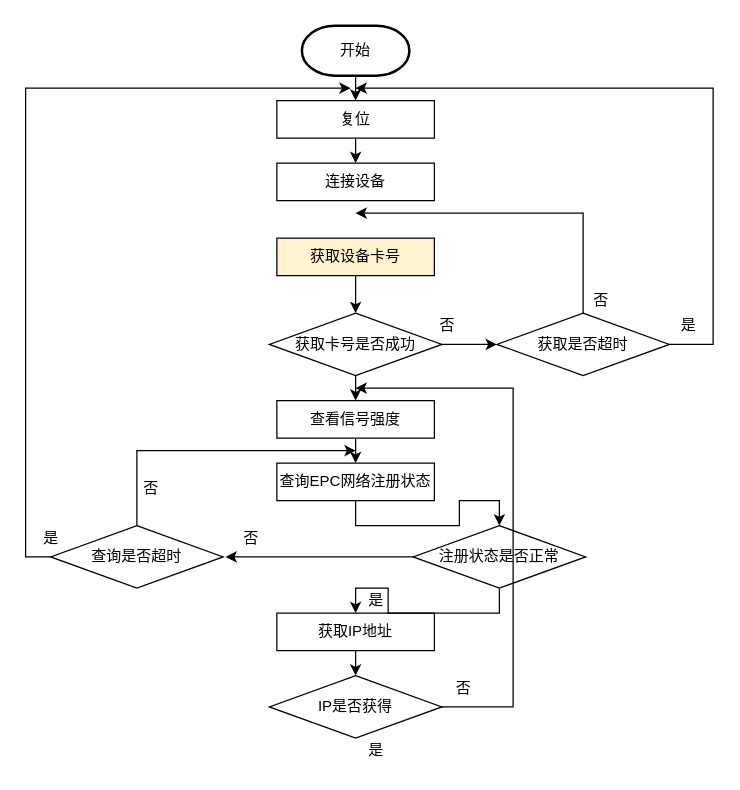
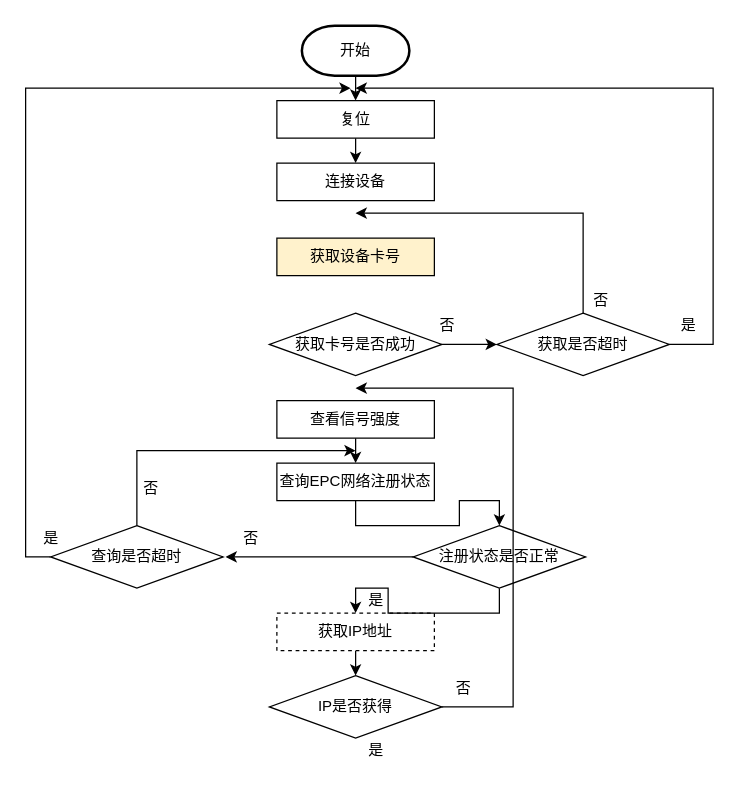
edge "获取设备卡号" -> "获取卡号是否成功": removed
edge "获取卡号是否成功" -> "查看信号强度": removed
node "获取IP地址": style solid -> dashed
